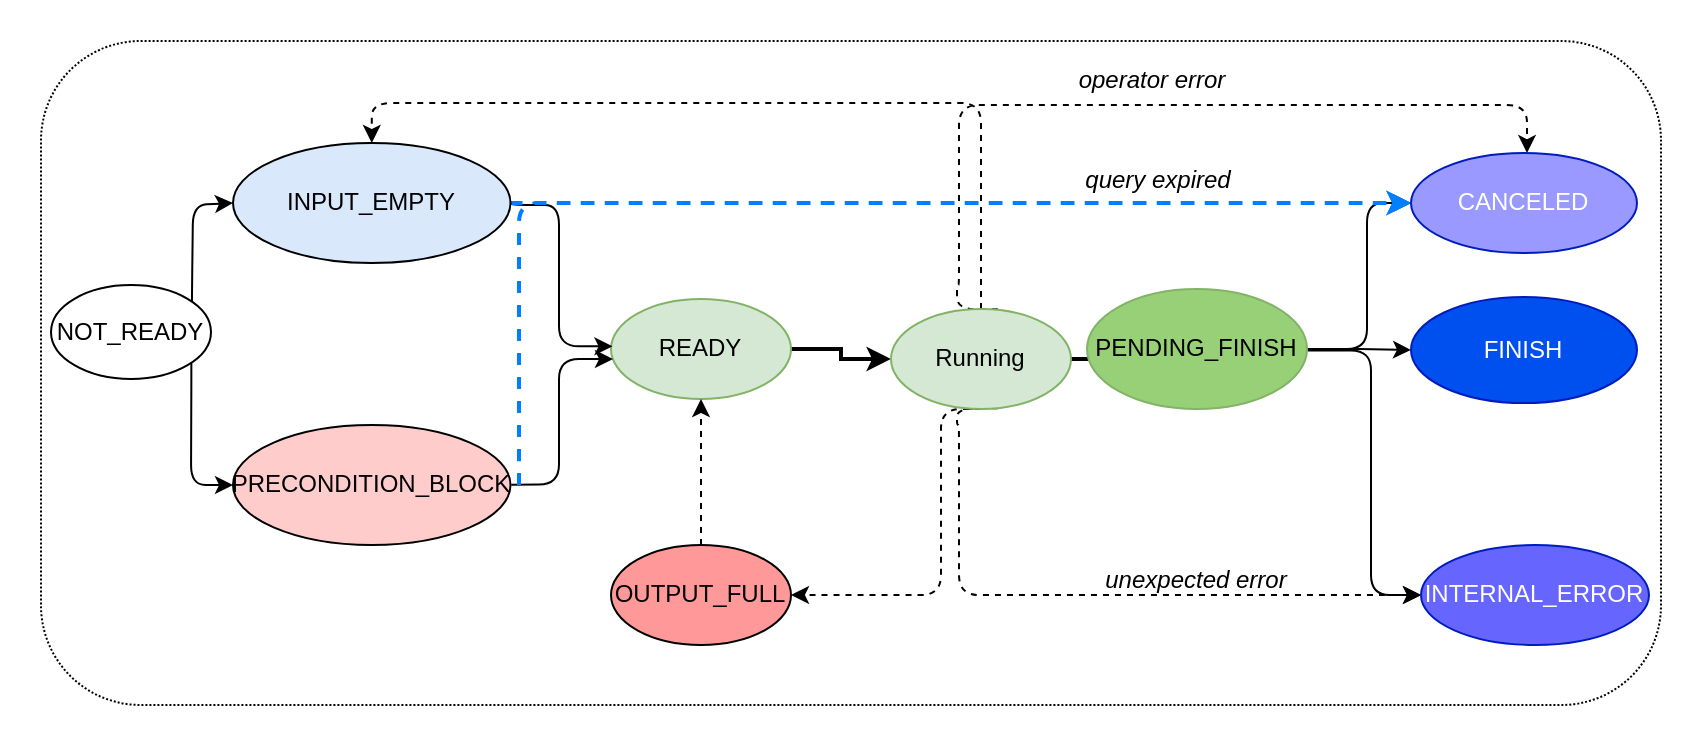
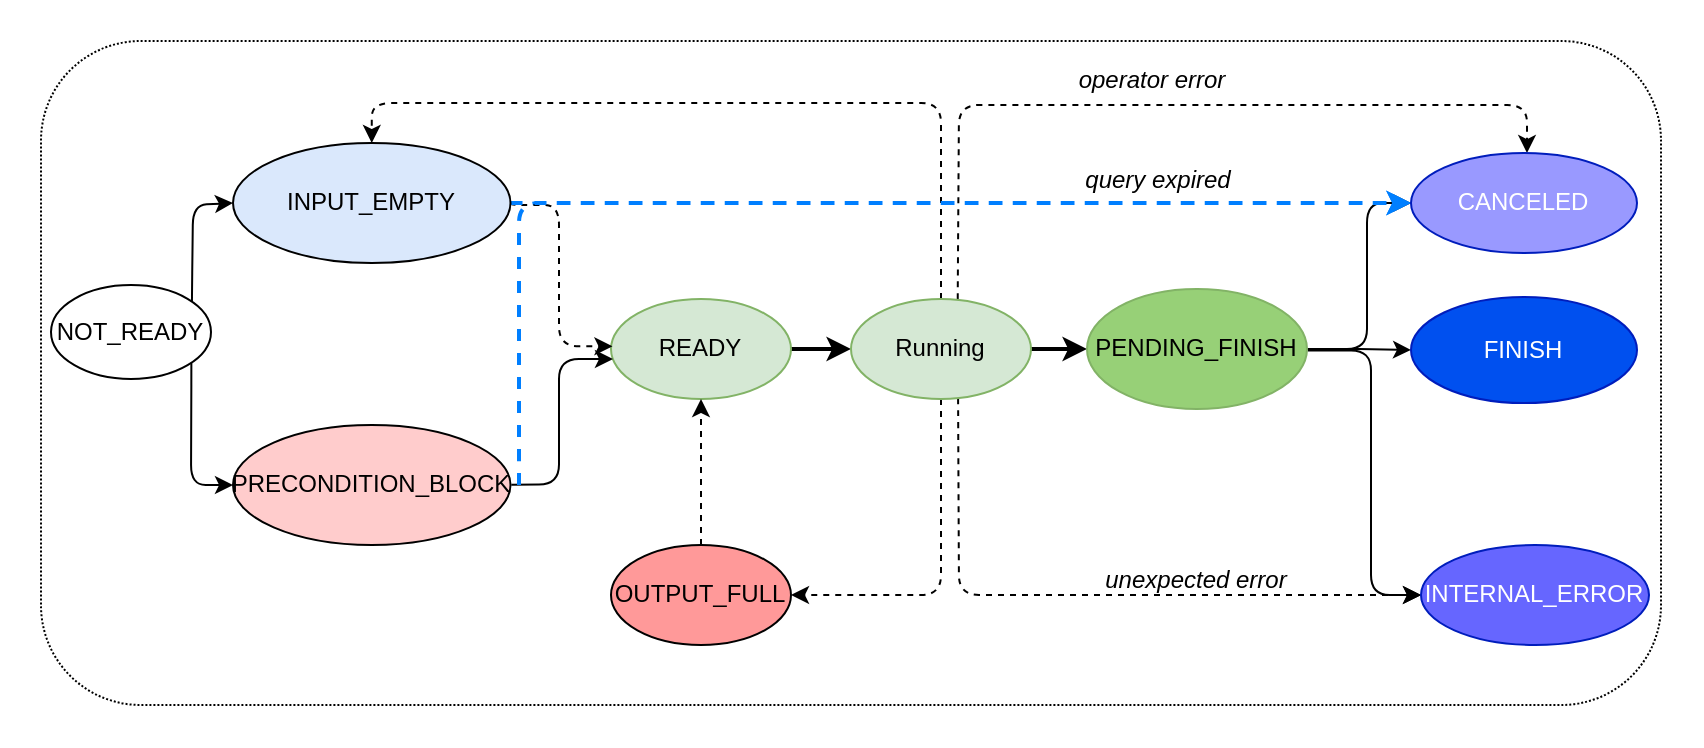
edge "INPUT_EMPTY" -> "READY": style solid -> dashed
node "Running": moved (981, 359) -> (941, 349)
